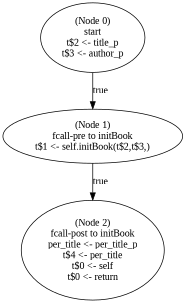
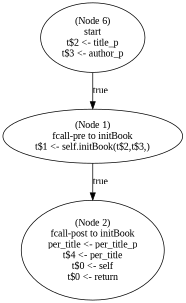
node "(Node 0) start t$2 <- title_p t$3 <- author_p": label "(Node 0) start t$2 <- title_p t$3 <- author_p" -> "(Node 6) start t$2 <- title_p t$3 <- author_p"
